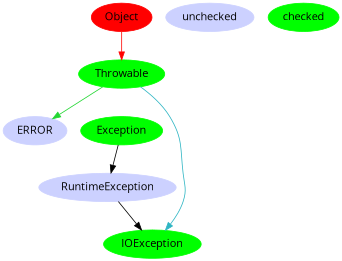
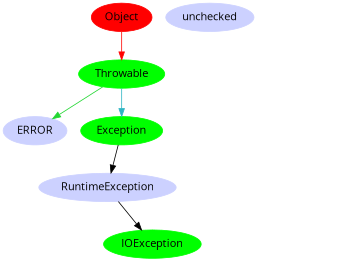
node "checked": removed
edge "Throwable" -> "IOException": now "Throwable" -> "Exception"
